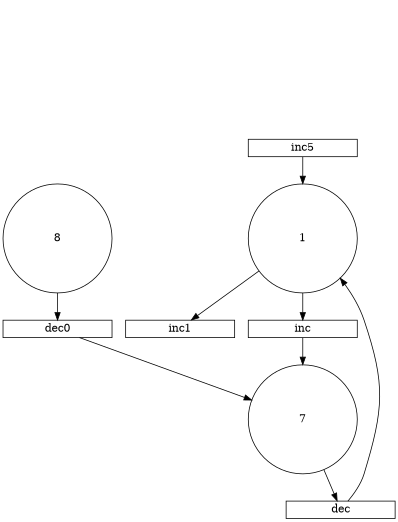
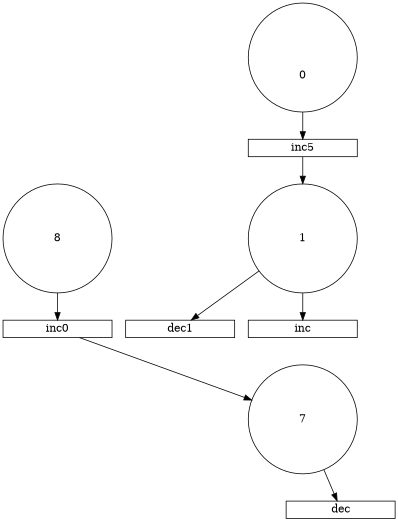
node "0": added
node "dec0": label "dec0" -> "inc0"
node "inc1": label "inc1" -> "dec1"
edge "inc" -> "7": removed
edge "dec" -> "1": removed
